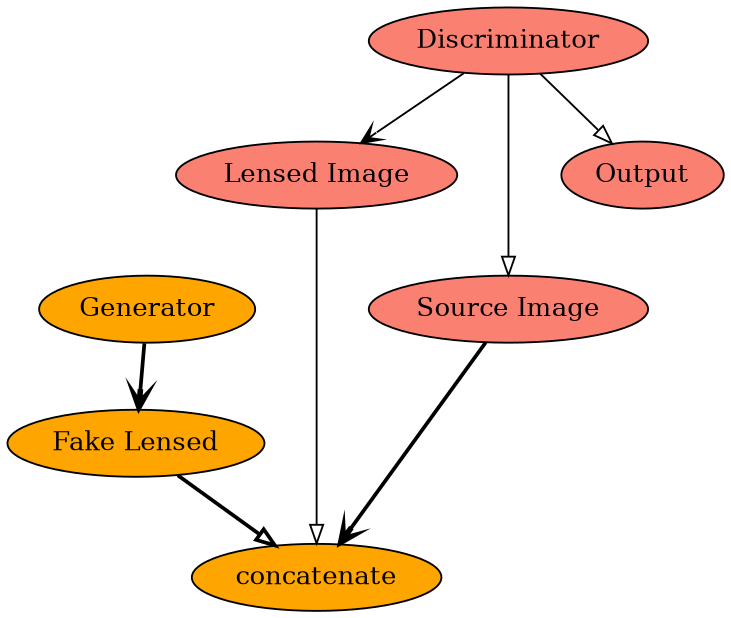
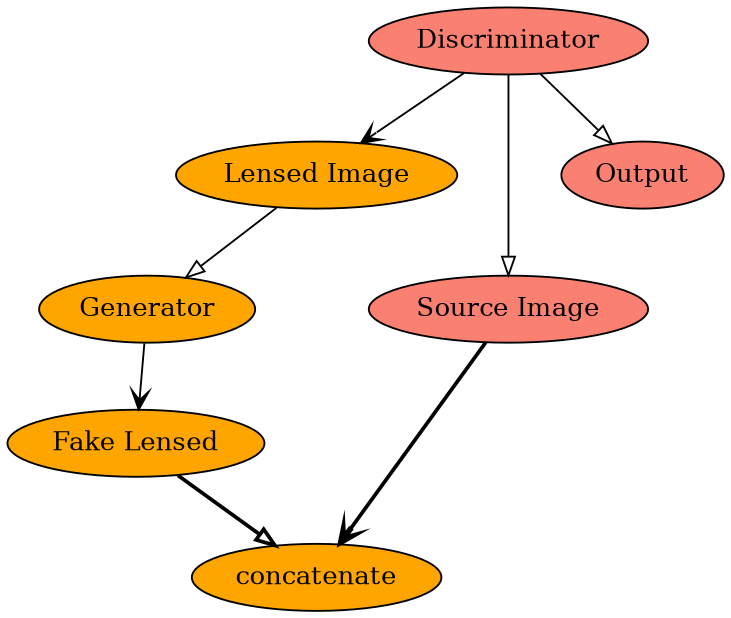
node "Lensed Image": fillcolor salmon -> orange
edge "Generator" -> "Fake Lensed": style bold -> solid
edge "Lensed Image" -> "concatenate": now "Lensed Image" -> "Generator"
